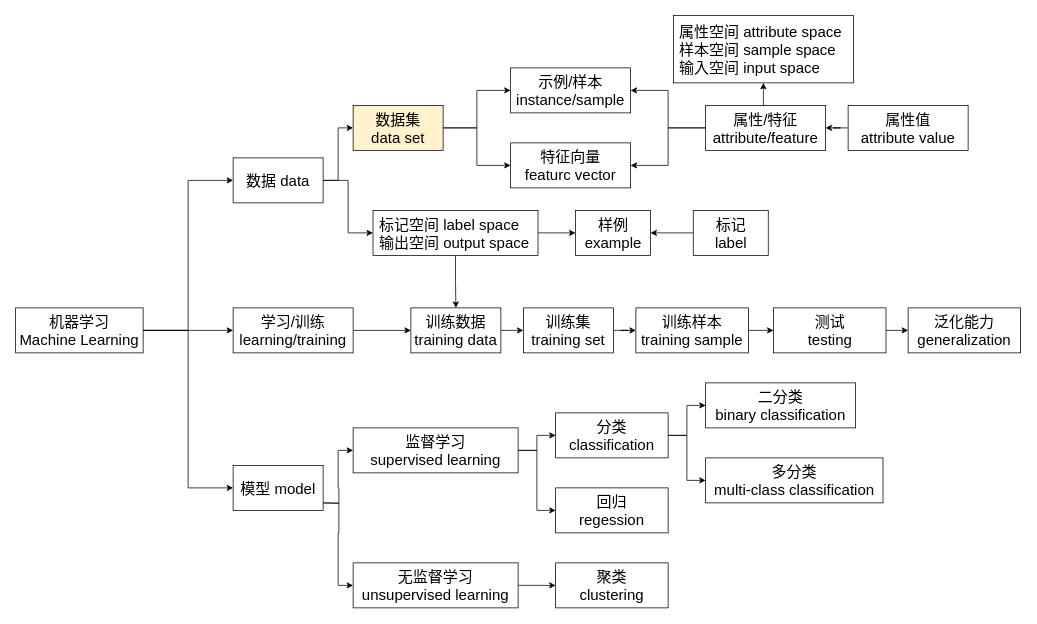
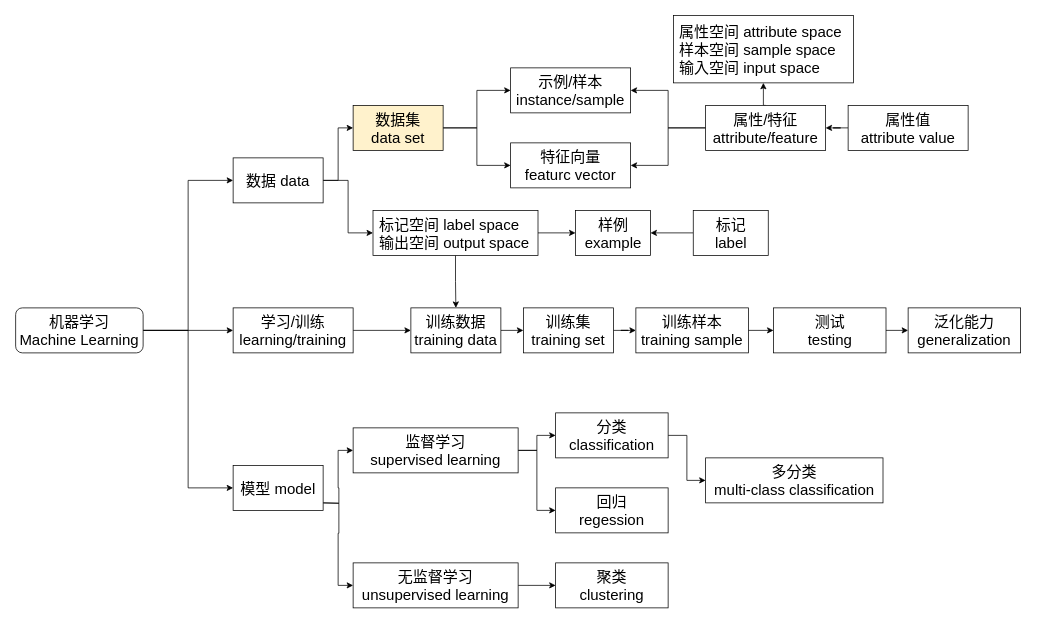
node "机器学习 Machine Learning": shape rectangle -> rounded rectangle
edge "分类 classification" -> "二分类 binary classification": removed
node "二分类 binary classification": removed
